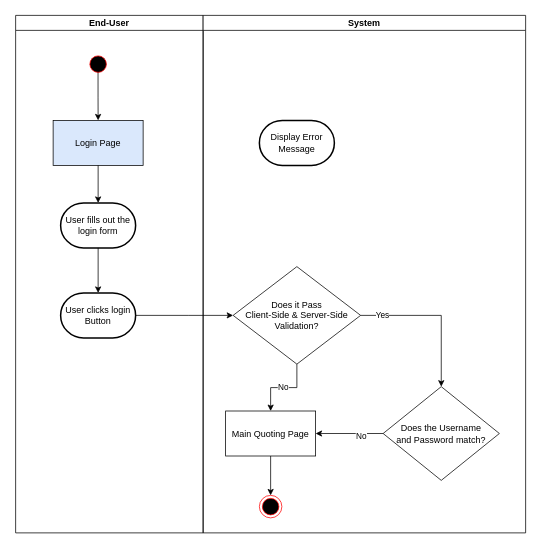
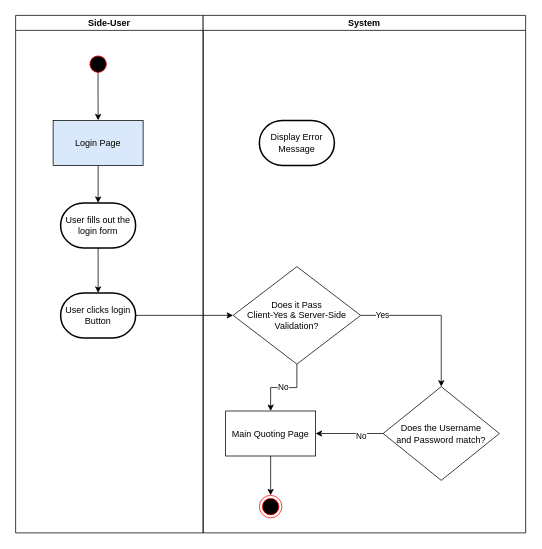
node "End-User": label "End-User" -> "Side-User"
node "Does it Pass Client-Side & Server-Side Validation?": label "Does it Pass Client-Side & Server-Side Validation?" -> "Does it Pass Client-Yes & Server-Side Validation?"
